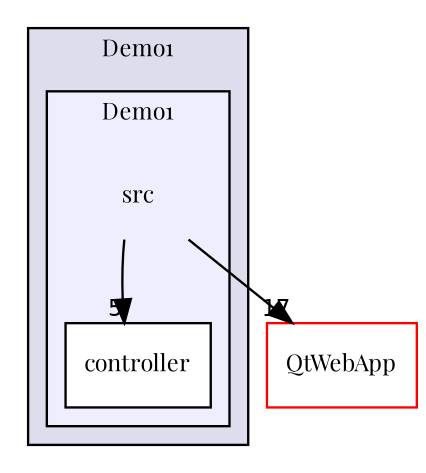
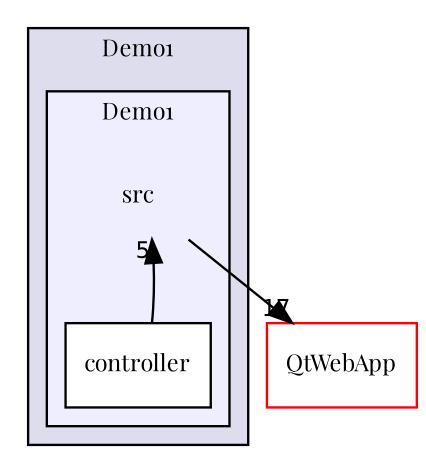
edge "src" -> "controller": reversed
